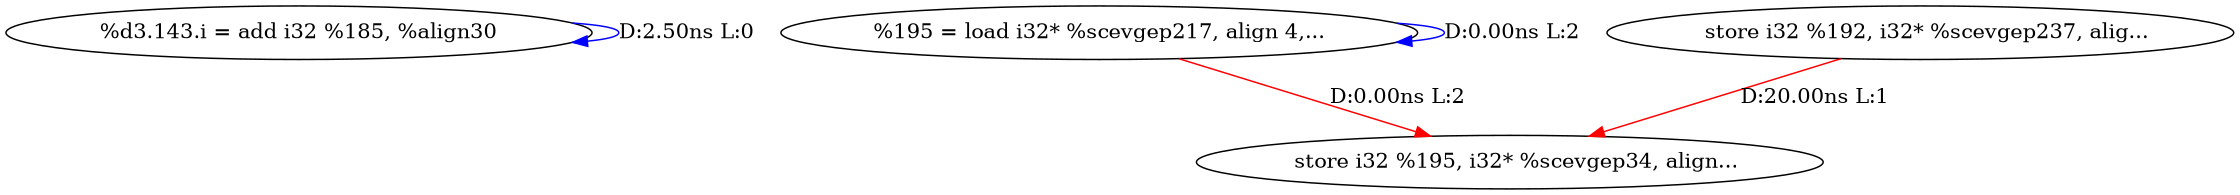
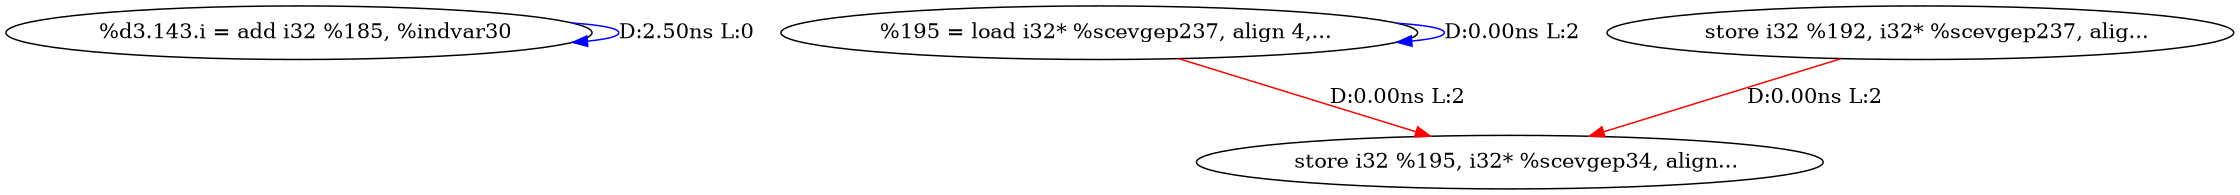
node "%d3.143.i = add i32 %185, %align30": label "%d3.143.i = add i32 %185, %align30" -> "%d3.143.i = add i32 %185, %indvar30"
node "%195 = load i32* %scevgep217, align 4,...": label "%195 = load i32* %scevgep217, align 4,..." -> "%195 = load i32* %scevgep237, align 4,..."
edge "store i32 %192, i32* %scevgep237, alig..." -> "store i32 %195, i32* %scevgep34, align...": label "D:20.00ns L:1" -> "D:0.00ns L:2"
